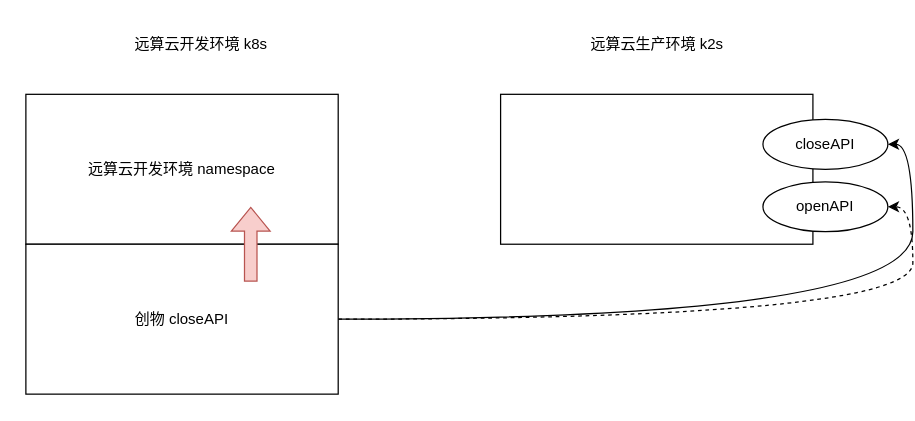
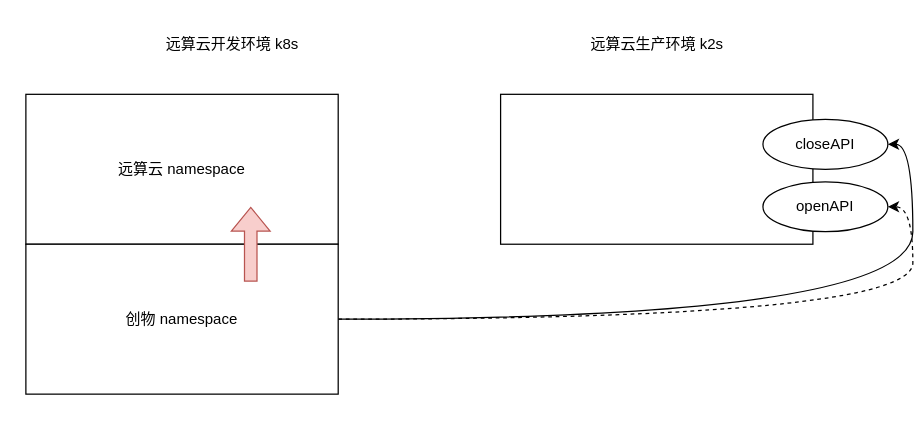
node "远算云开发环境 k8s": moved (201, 44) -> (232, 44)
node "远算云开发环境 namespace": label "远算云开发环境 namespace" -> "远算云 namespace"
node "创物 closeAPI": label "创物 closeAPI" -> "创物 namespace"
